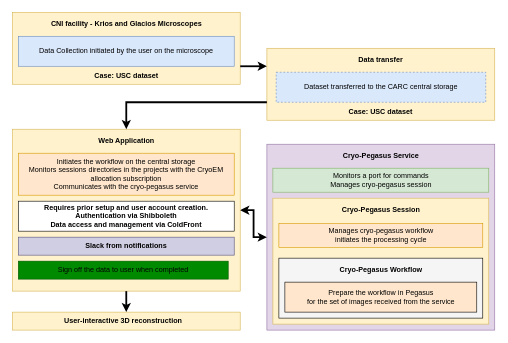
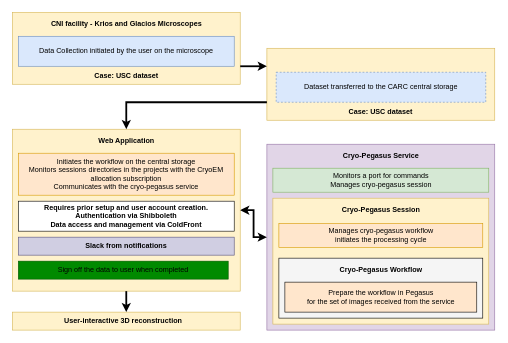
node "Data transfer": removed
